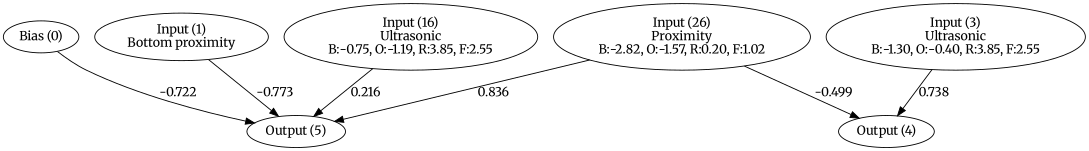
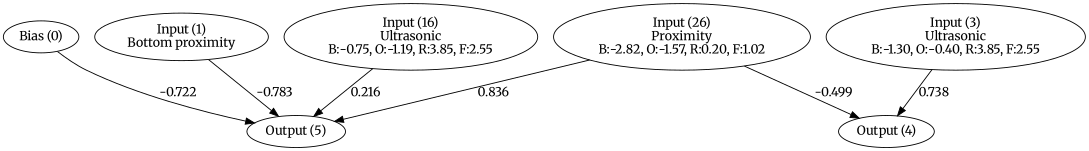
edge "Input (1) Bottom proximity" -> "Output (5)": label "-0.773" -> "-0.783"
